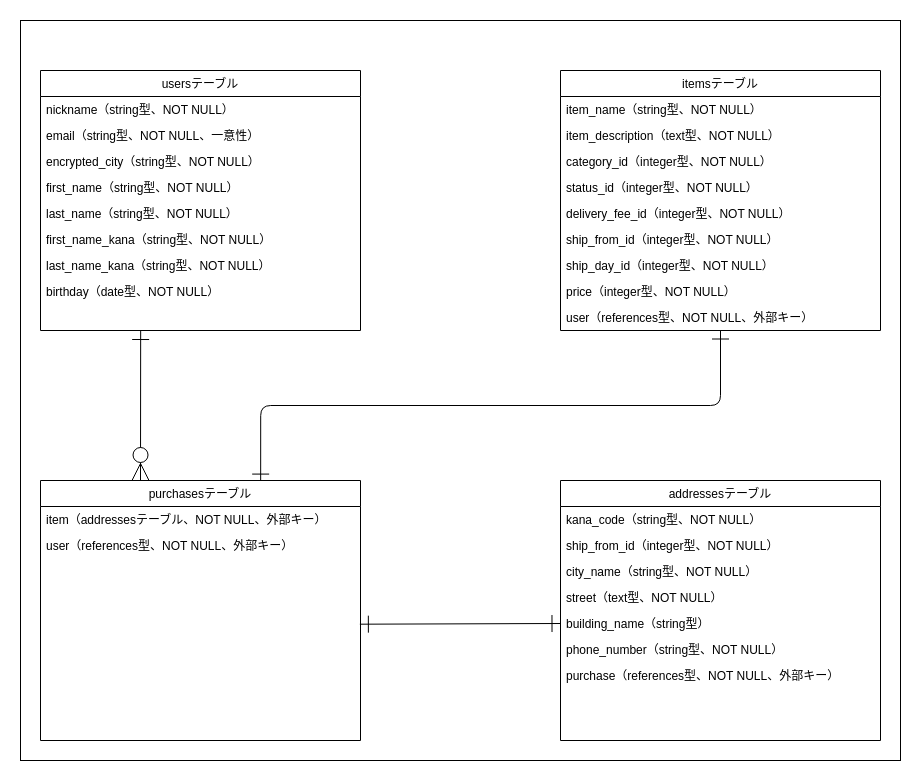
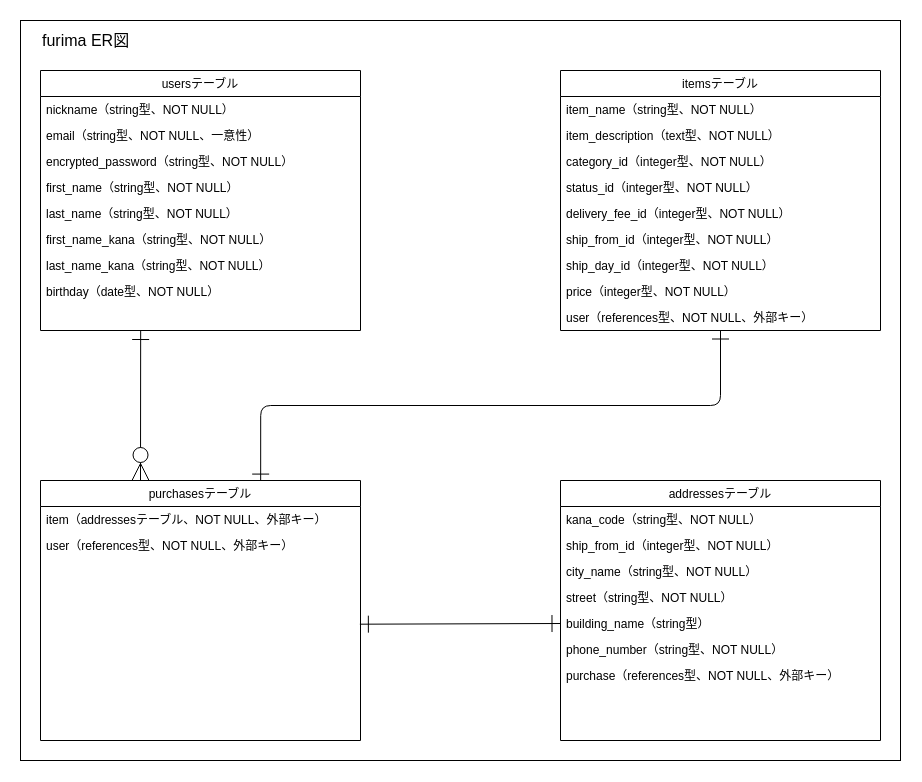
node "furima ER図": added
node "encrypted_city（string型、NOT NULL）": label "encrypted_city（string型、NOT NULL）" -> "encrypted_password（string型、NOT NULL）"
node "street（text型、NOT NULL）": label "street（text型、NOT NULL）" -> "street（string型、NOT NULL）"
